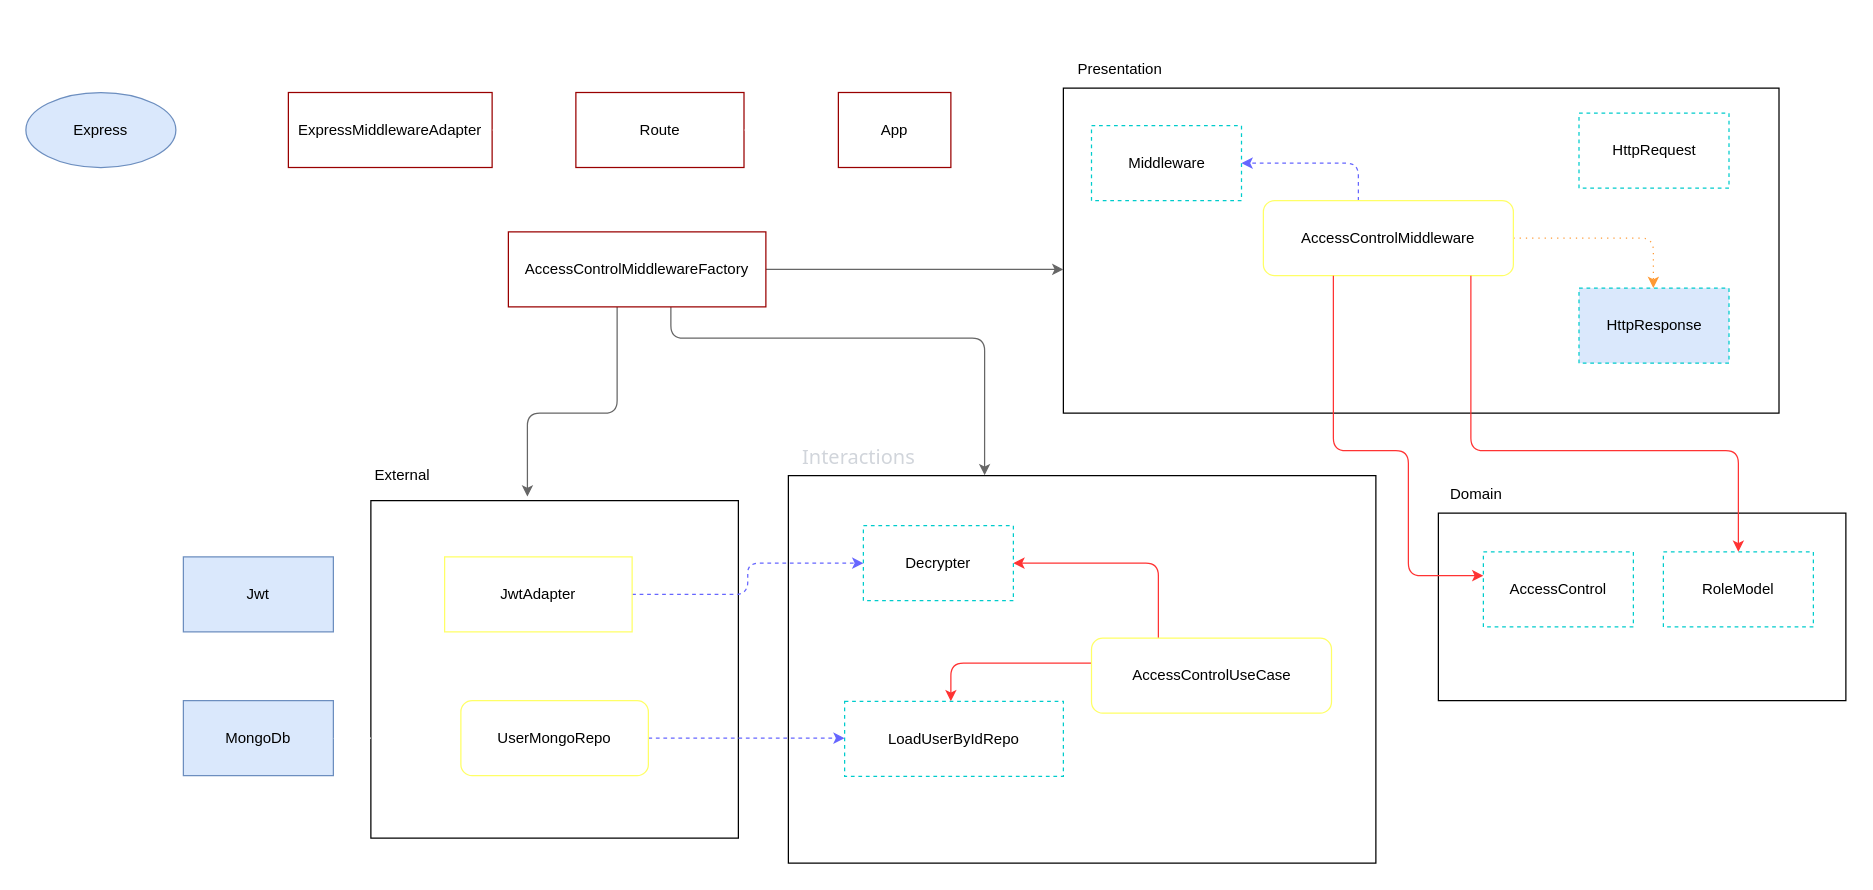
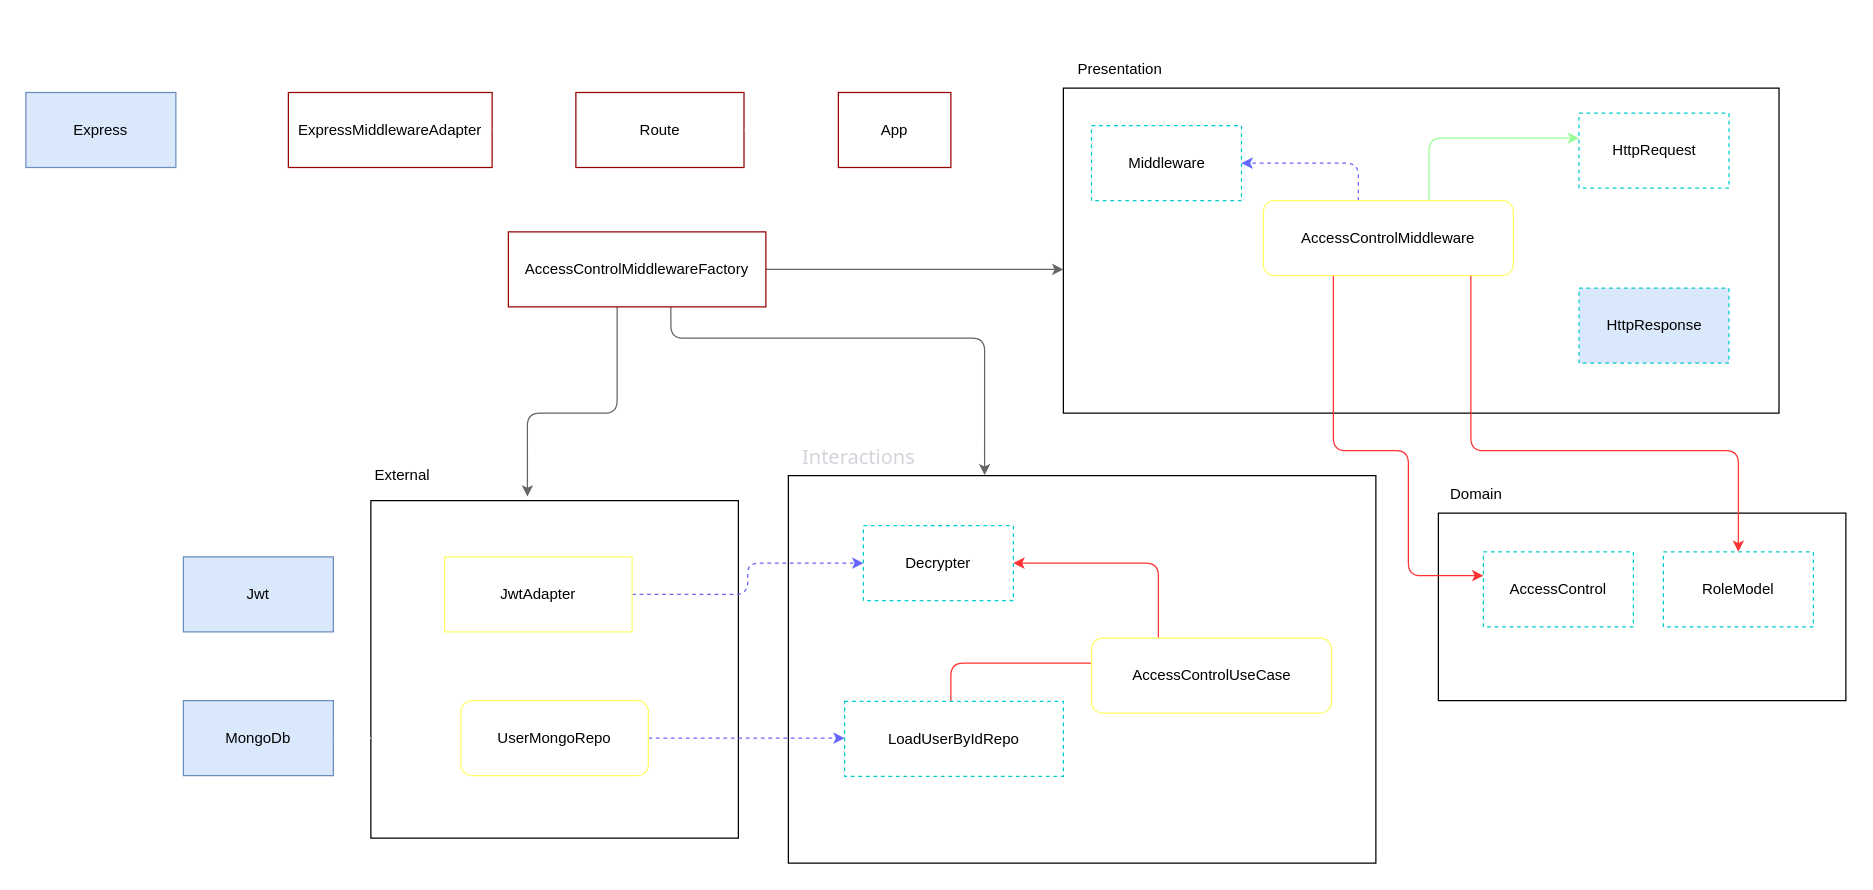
node "Express": shape ellipse -> rectangle
edge "AccessControlMiddleware" -> "HttpRequest": added
edge "AccessControlMiddleware" -> "HttpResponse": removed
edge "AccessControlUseCase" -> "LoadUserByIdRepo": arrowhead classic -> none
